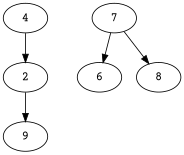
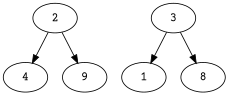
node "7": label "7" -> "3"
edge "4" -> "2": reversed
node "6": label "6" -> "1"
